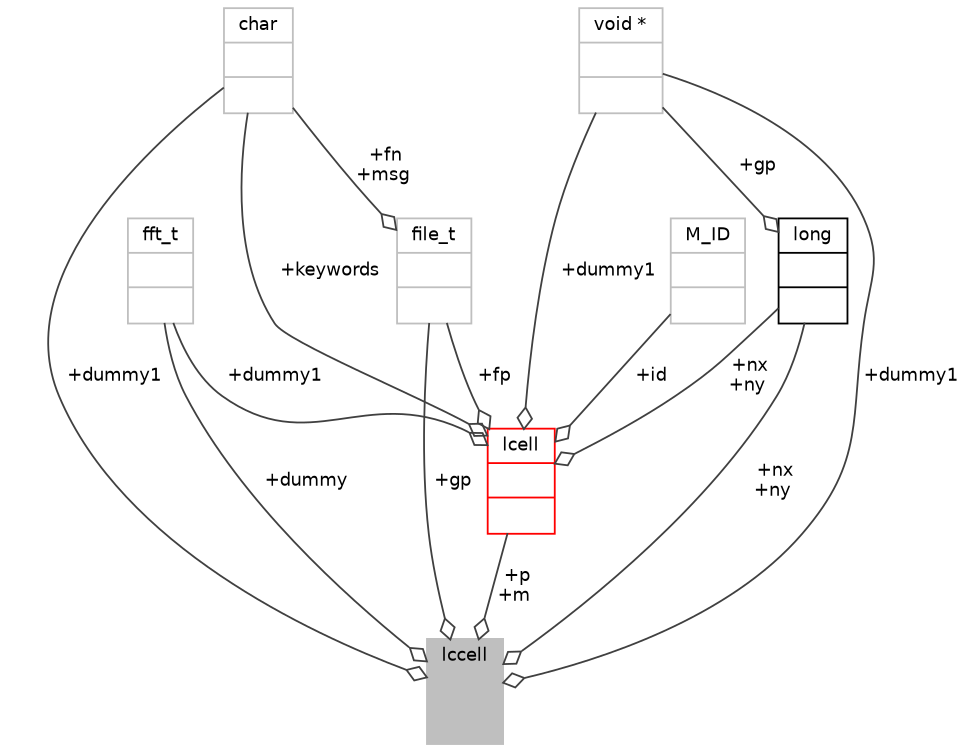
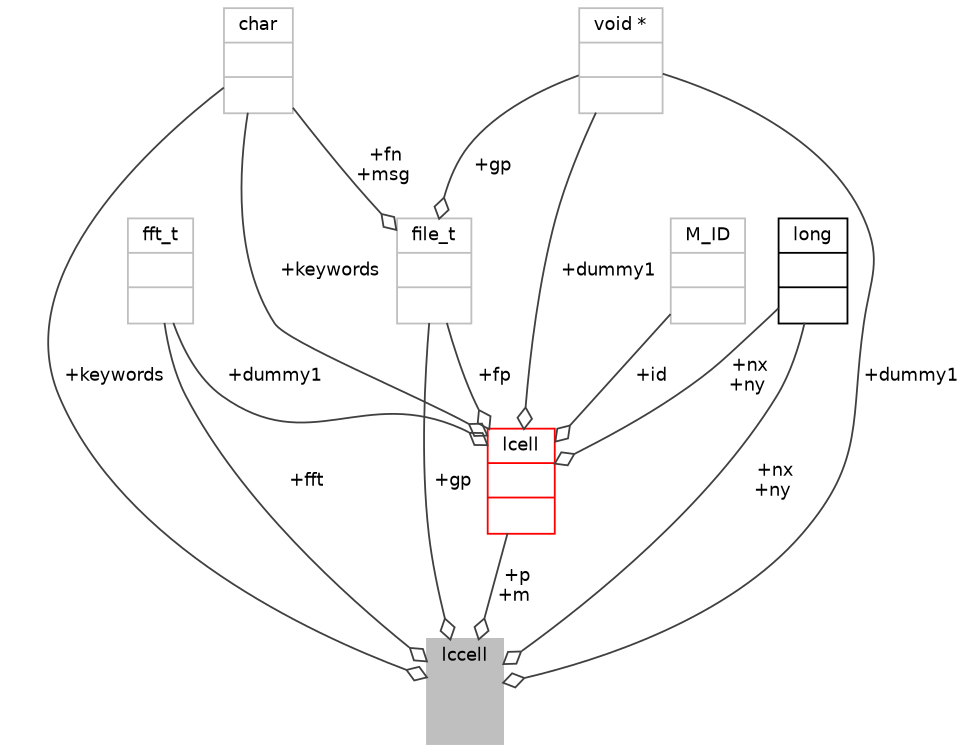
edge "void *" -> "long": now "void *" -> "file_t"
edge "char" -> "lccell": label " +dummy1" -> " +keywords"
edge "fft_t" -> "lccell": label " +dummy" -> " +fft"
